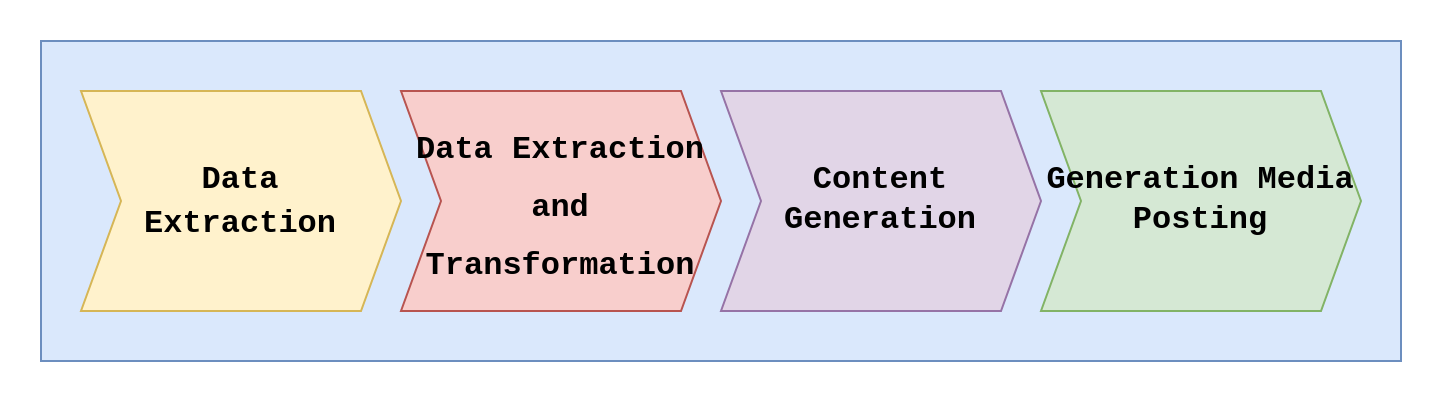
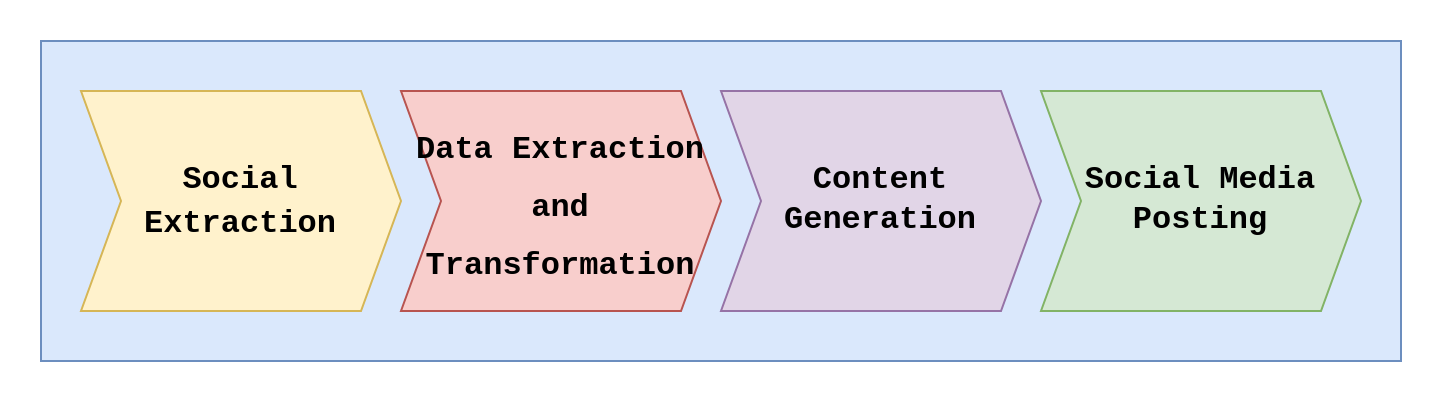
node "Data Extraction": label "Data Extraction" -> "Social Extraction"
node "Generation Media Posting": label "Generation Media Posting" -> "Social Media Posting"
